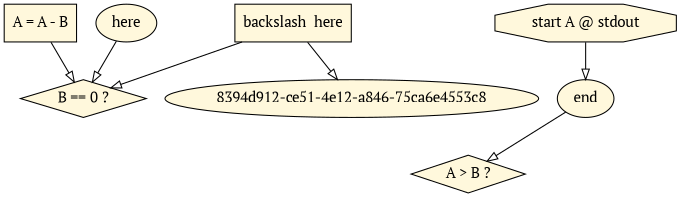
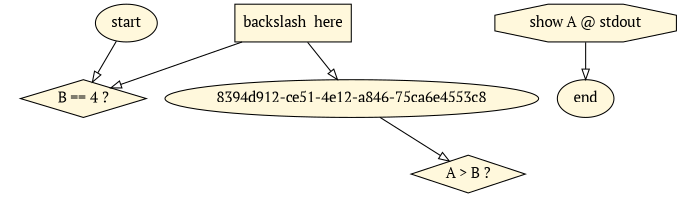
node "A = A - B": removed
node "here": label "here" -> "start"
node "start A @ stdout": label "start A @ stdout" -> "show A @ stdout"
node "B == 0 ?": label "B == 0 ?" -> "B == 4 ?"
edge "end" -> "A > B ?": now "8394d912-ce51-4e12-a846-75ca6e4553c8" -> "A > B ?"
